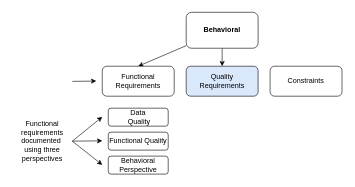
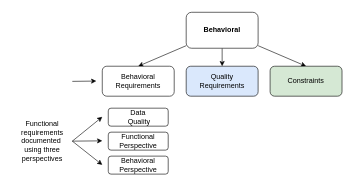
edge "Behavioral" -> "Constraints": added
node "Functional Requirements": label "Functional Requirements" -> "Behavioral Requirements"
node "Constraints": fillcolor #ffffff -> #d5e8d4
node "Functional Quality": label "Functional Quality" -> "Functional Perspective"
